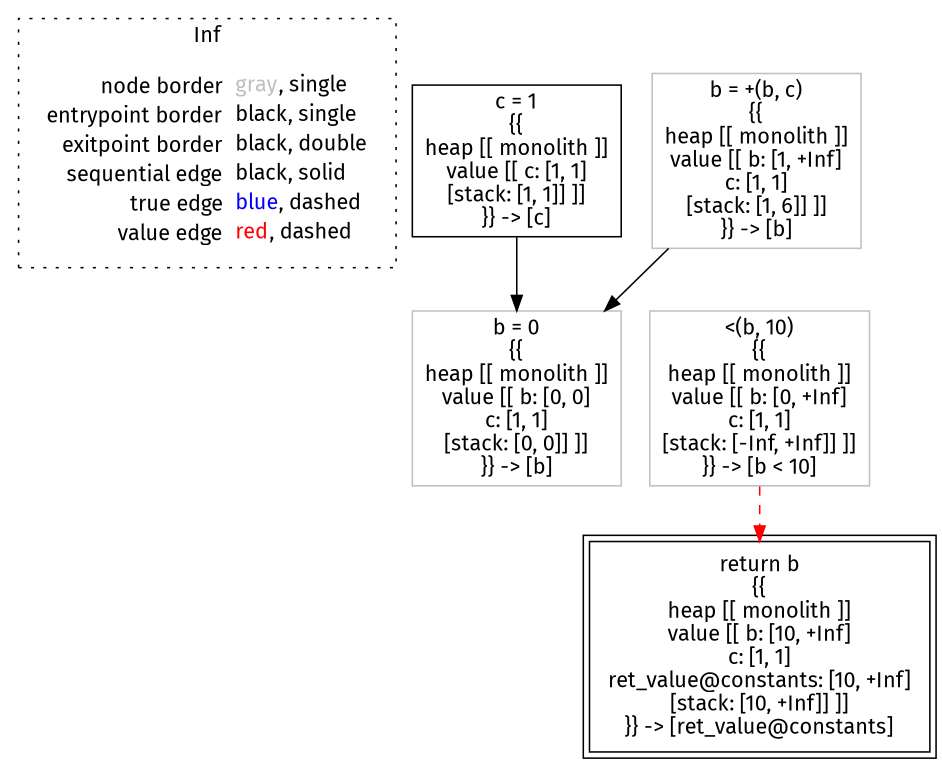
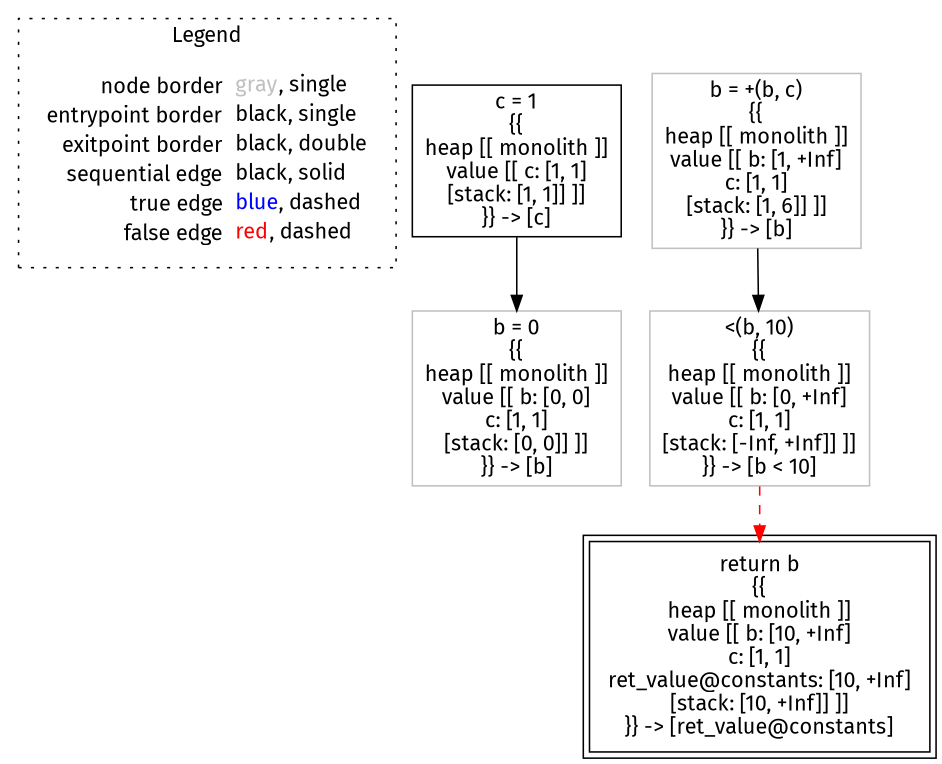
cluster "Inf": label "Inf" -> "Legend"
node "node border": text "value edge" -> "false edge"
edge "b = +(b, c)" -> "b = 0": now "b = +(b, c)" -> "<(b, 10)"
